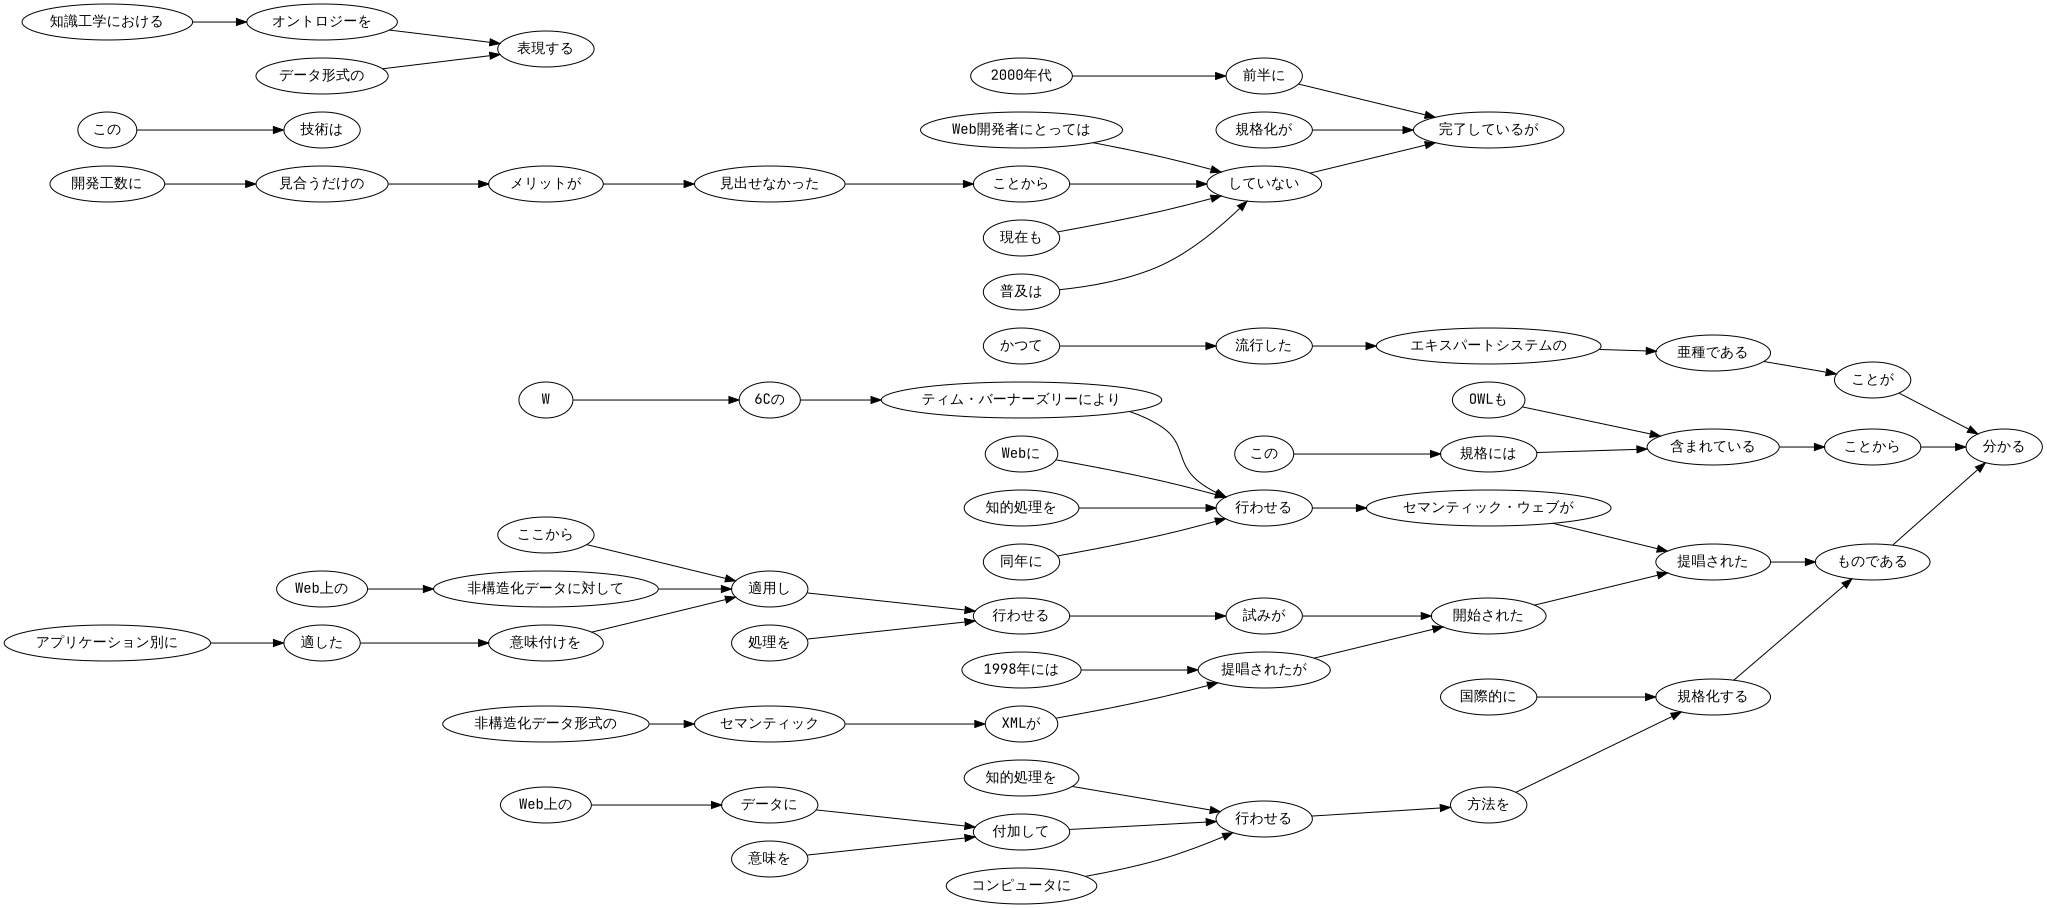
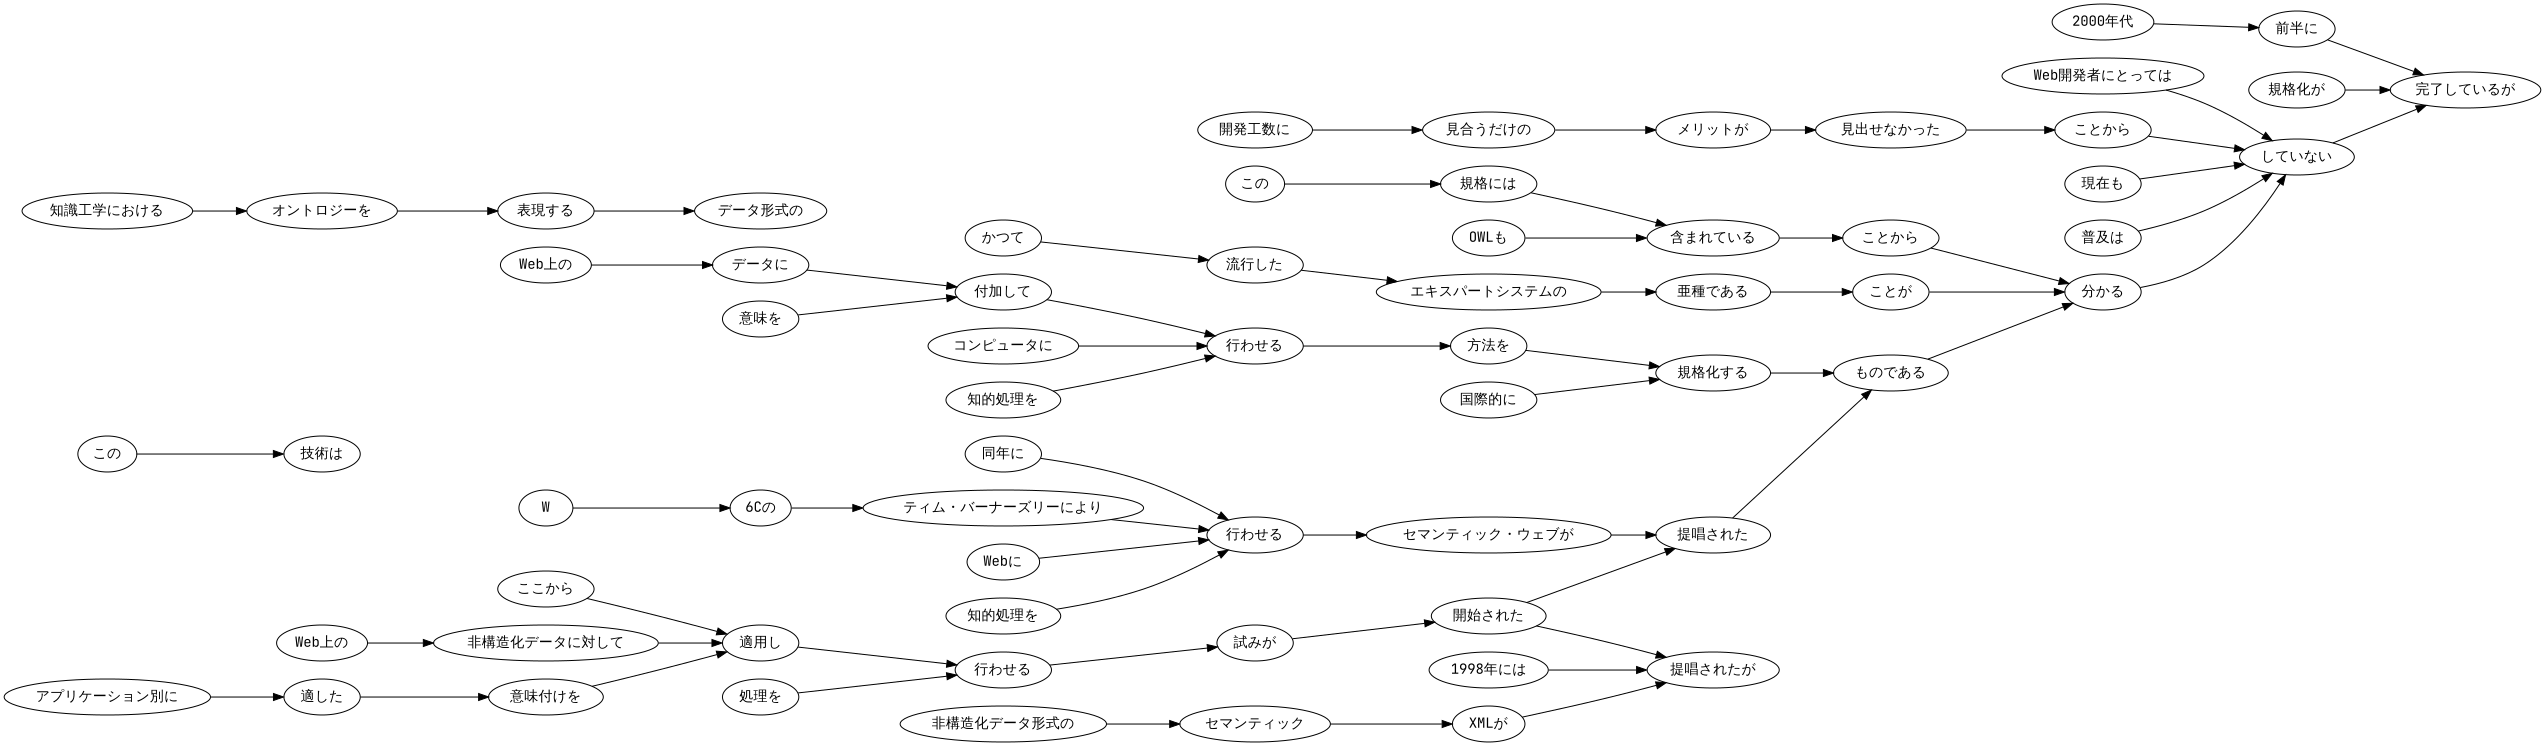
edge "データ形式の" -> "表現する": reversed
edge "分かる" -> "していない": added
edge "提唱されたが" -> "開始された": reversed
